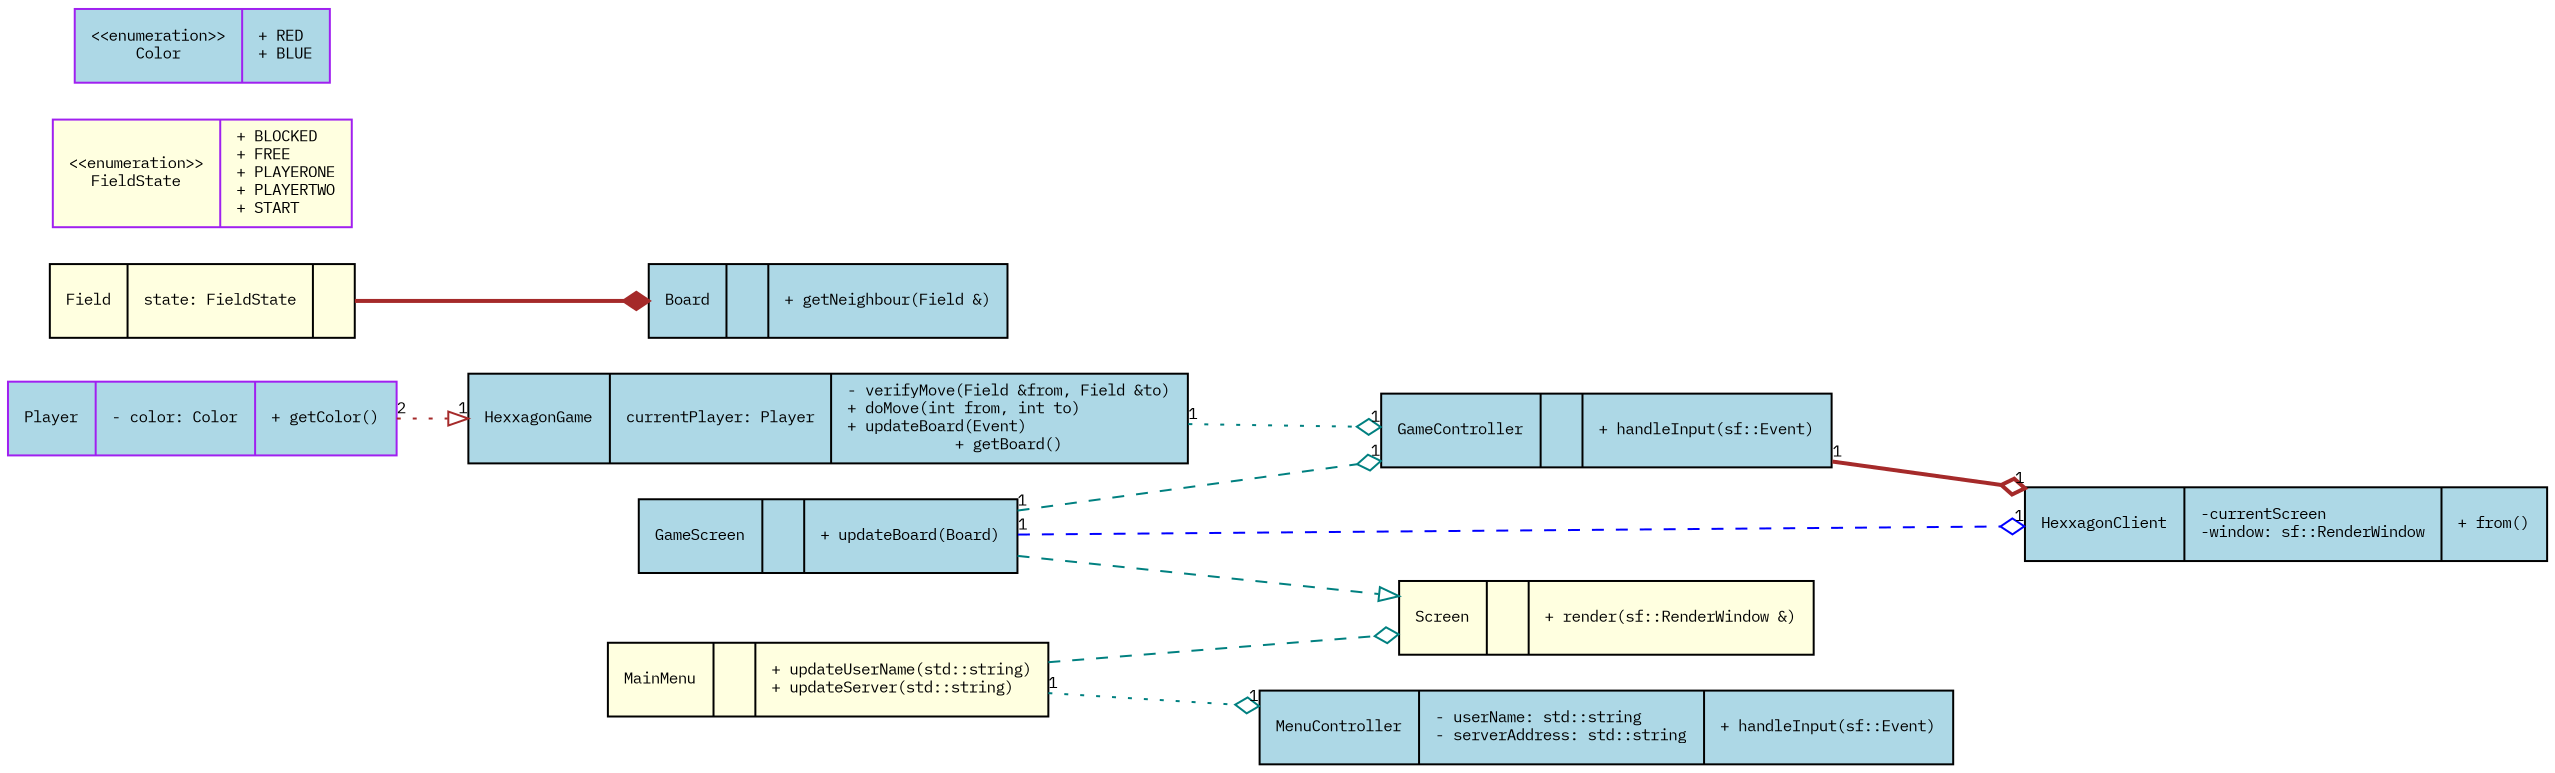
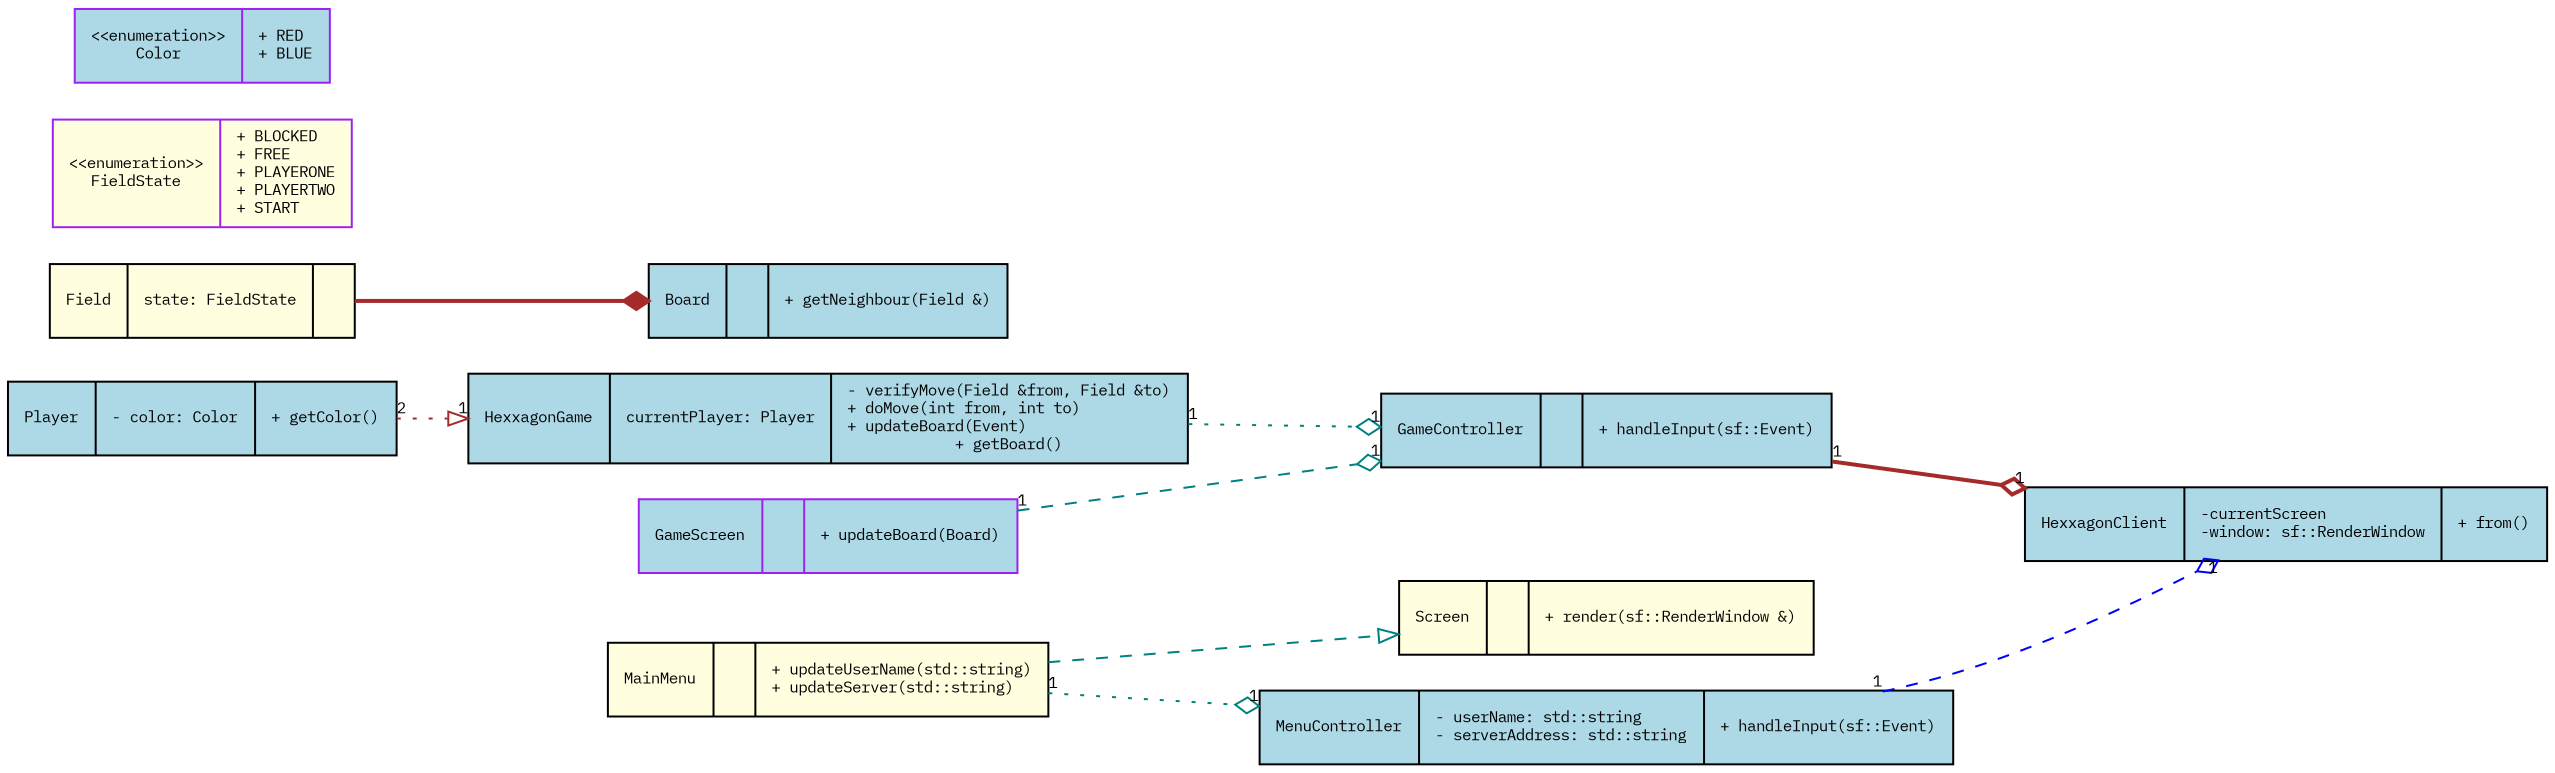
node "Player": color purple -> black
edge "GameScreen" -> "HexxagonClient": now "MenuController" -> "HexxagonClient"
node "GameScreen": color black -> purple
edge "GameScreen" -> "Screen": removed
edge "MainMenu" -> "Screen": arrowhead odiamond -> onormal
